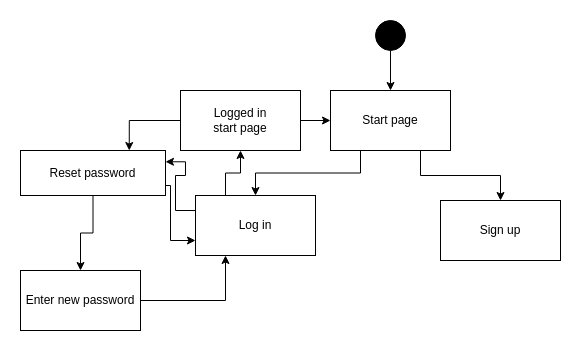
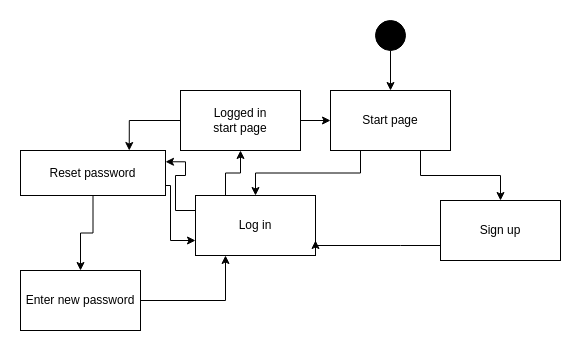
edge "Sign up" -> "Log in": added
